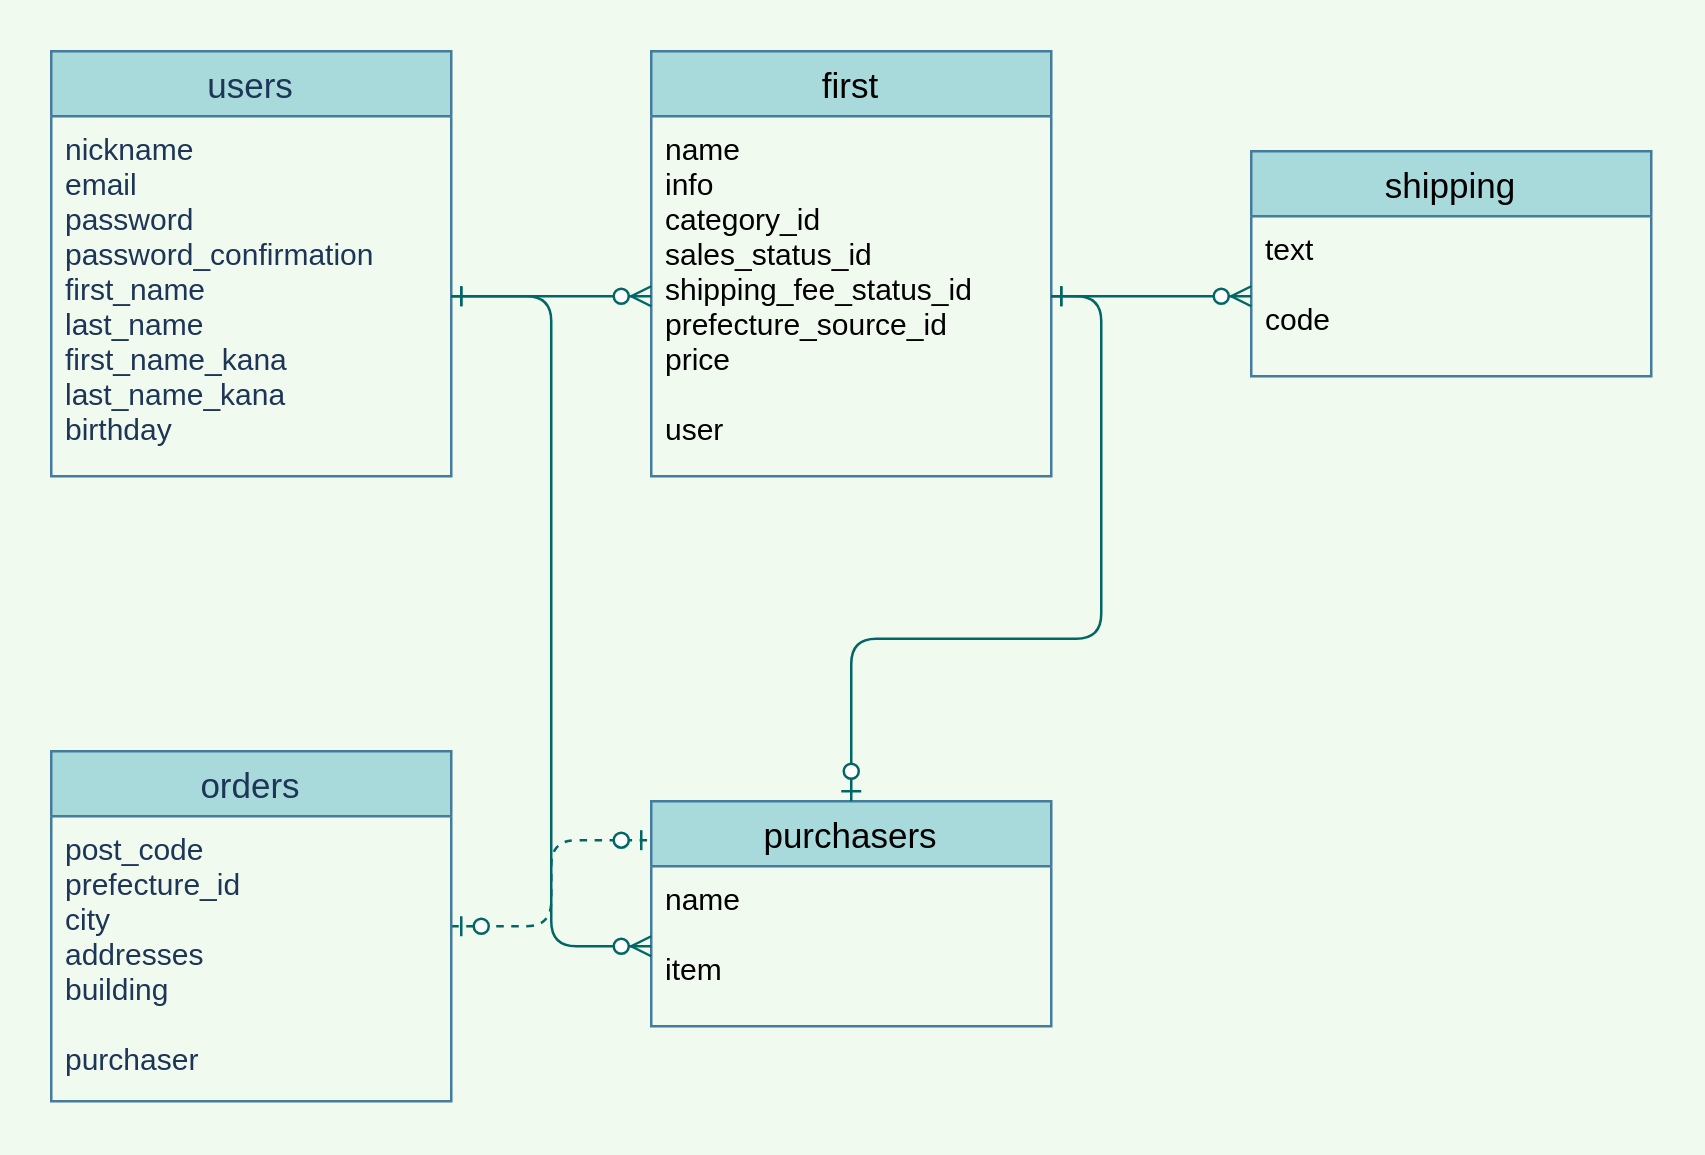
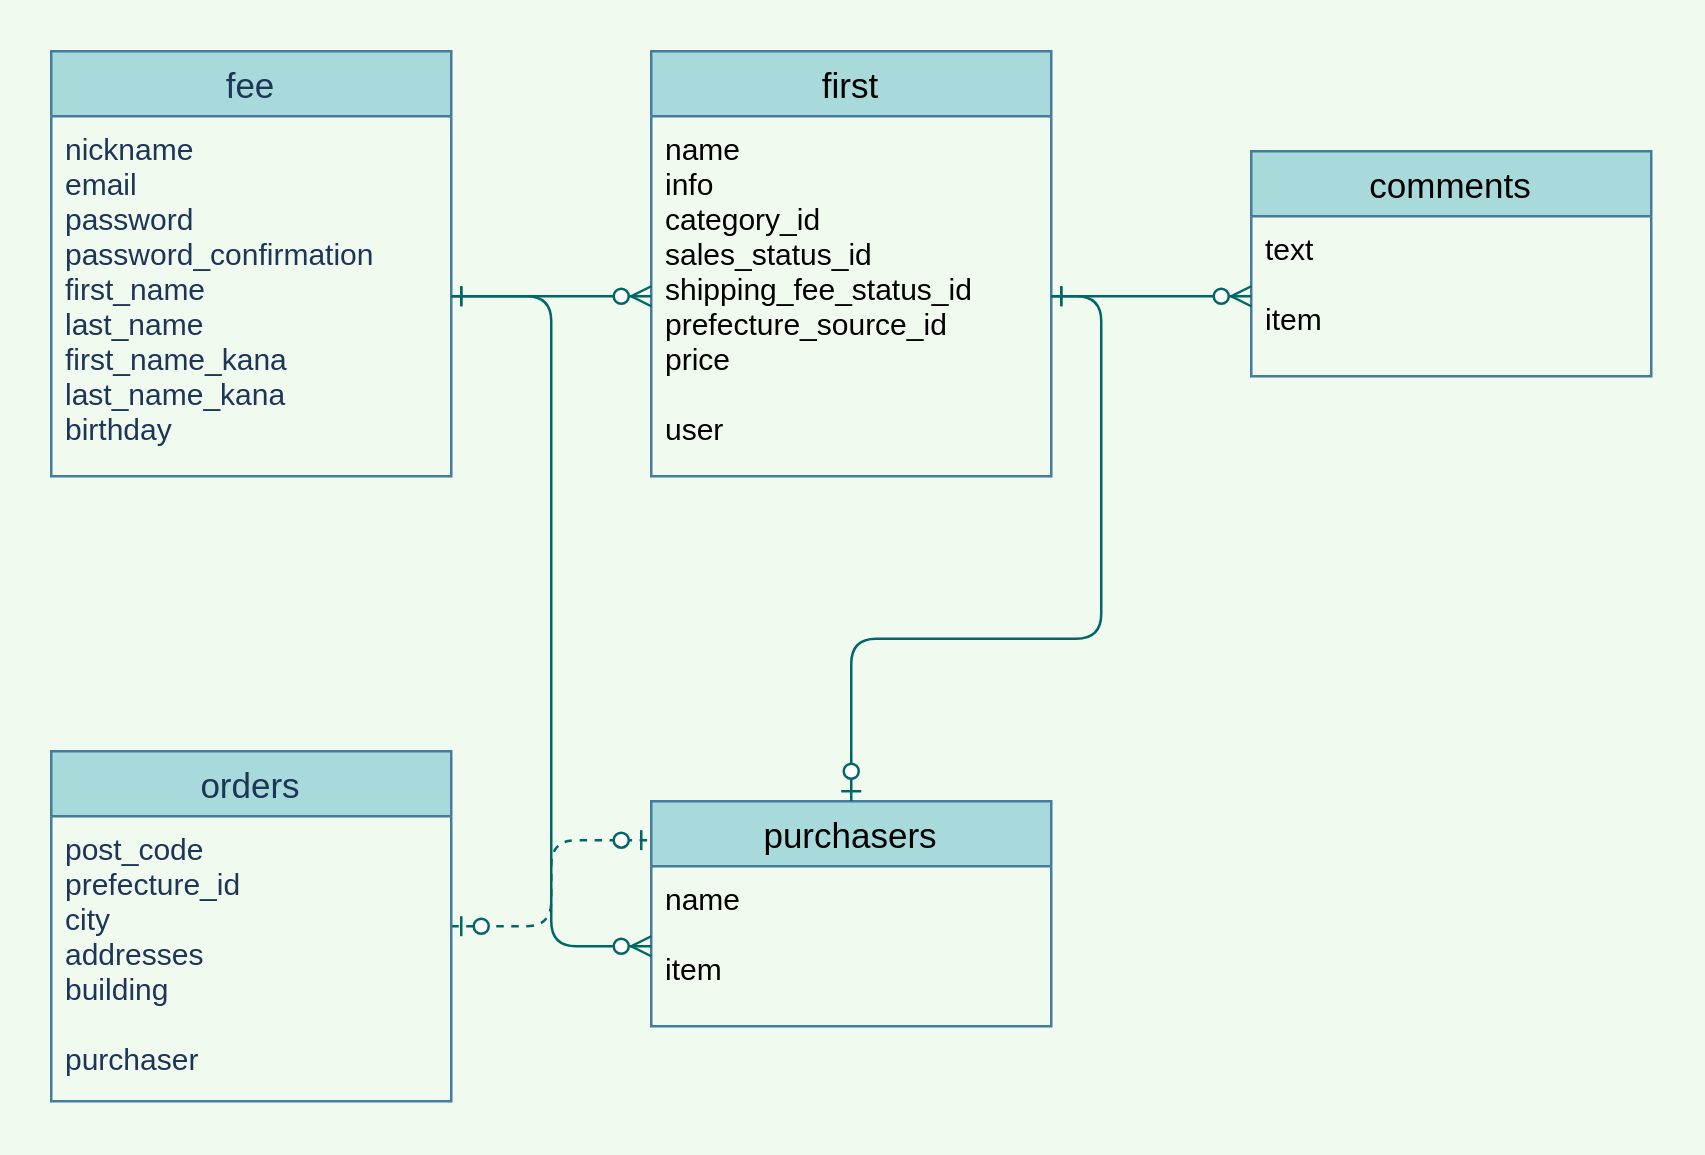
node "users": label "users" -> "fee"
node "shipping": label "shipping" -> "comments"
node "text code": label "text code" -> "text item"
